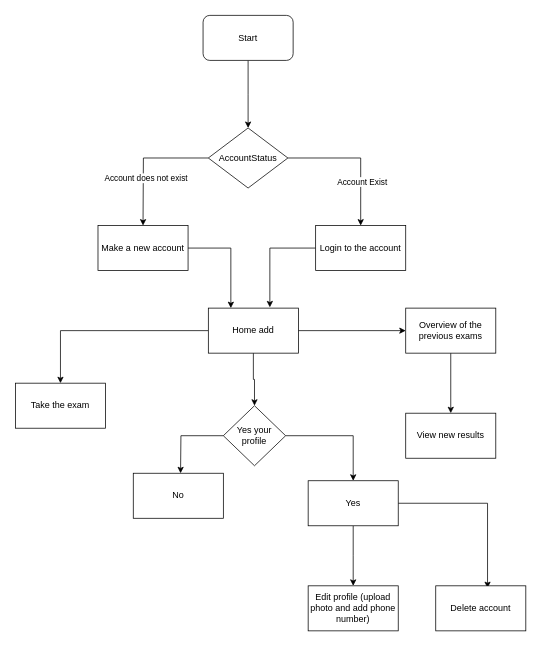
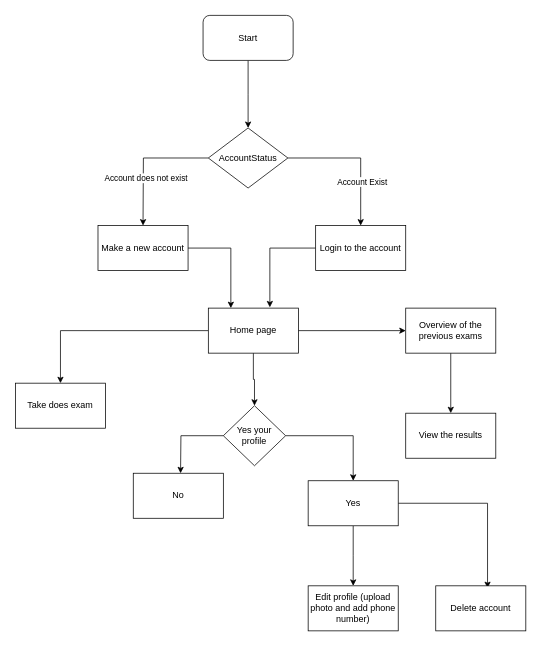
node "Home add": label "Home add" -> "Home page"
node "Take the exam": label "Take the exam" -> "Take does exam"
node "View new results": label "View new results" -> "View the results"
